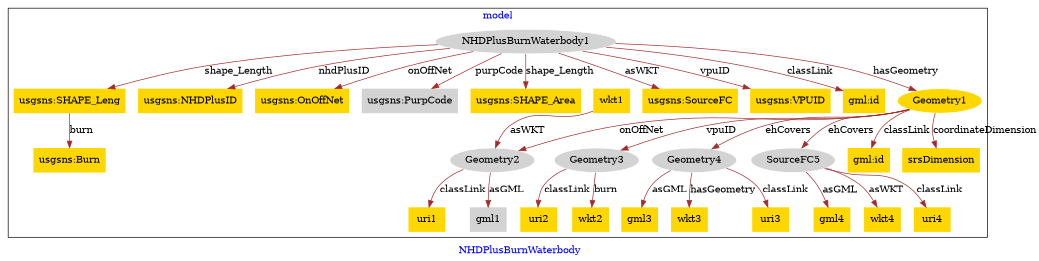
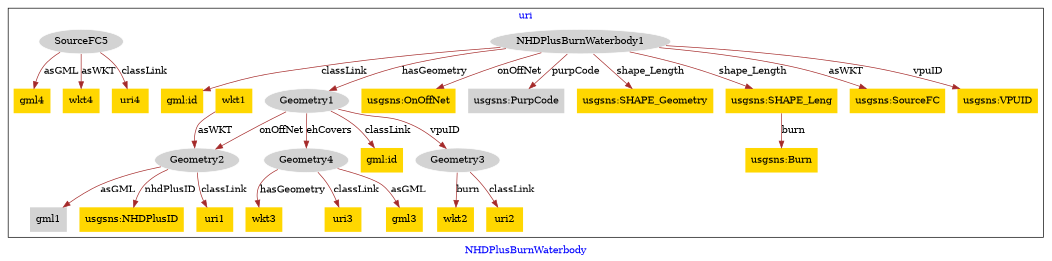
cluster "model": label "model" -> "uri"
edge "NHDPlusBurnWaterbody1" -> "usgsns:NHDPlusID": now "Geometry2" -> "usgsns:NHDPlusID"
node "usgsns:SHAPE_Area": label "usgsns:SHAPE_Area" -> "usgsns:SHAPE_Geometry"
node "Geometry1": fillcolor gold -> lightgray
edge "Geometry1" -> "SourceFC5": removed, label "ehCovers"
node "srsDimension": removed
